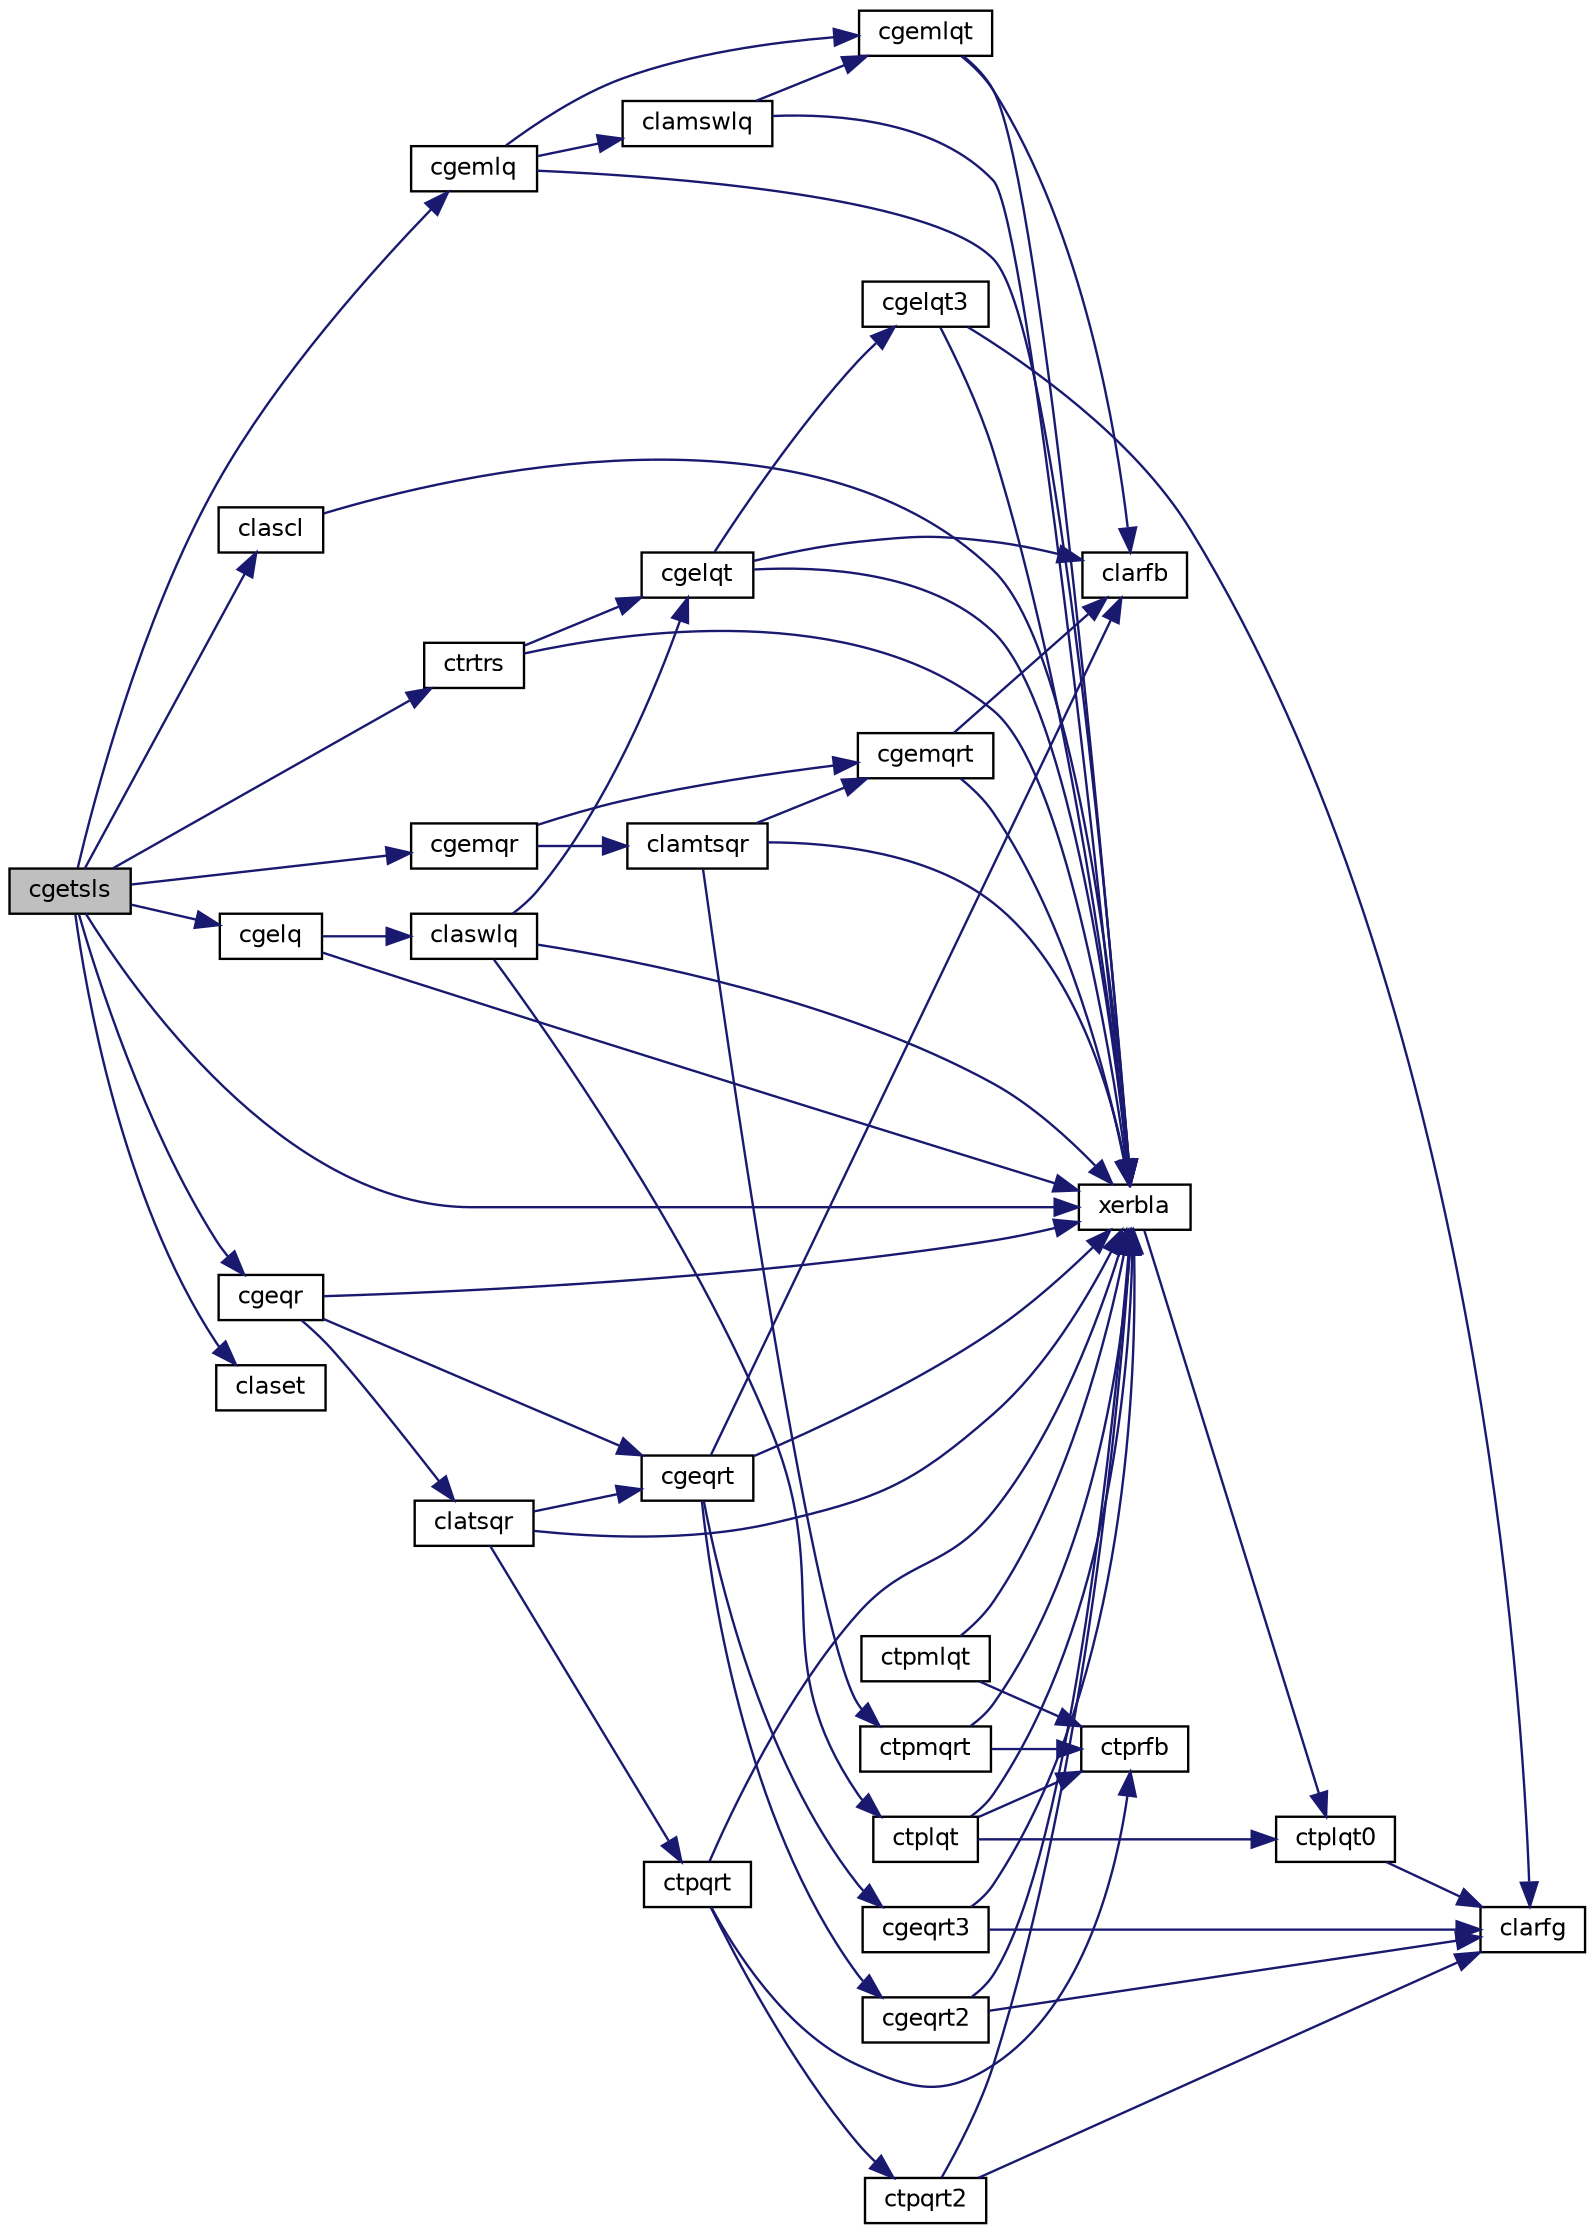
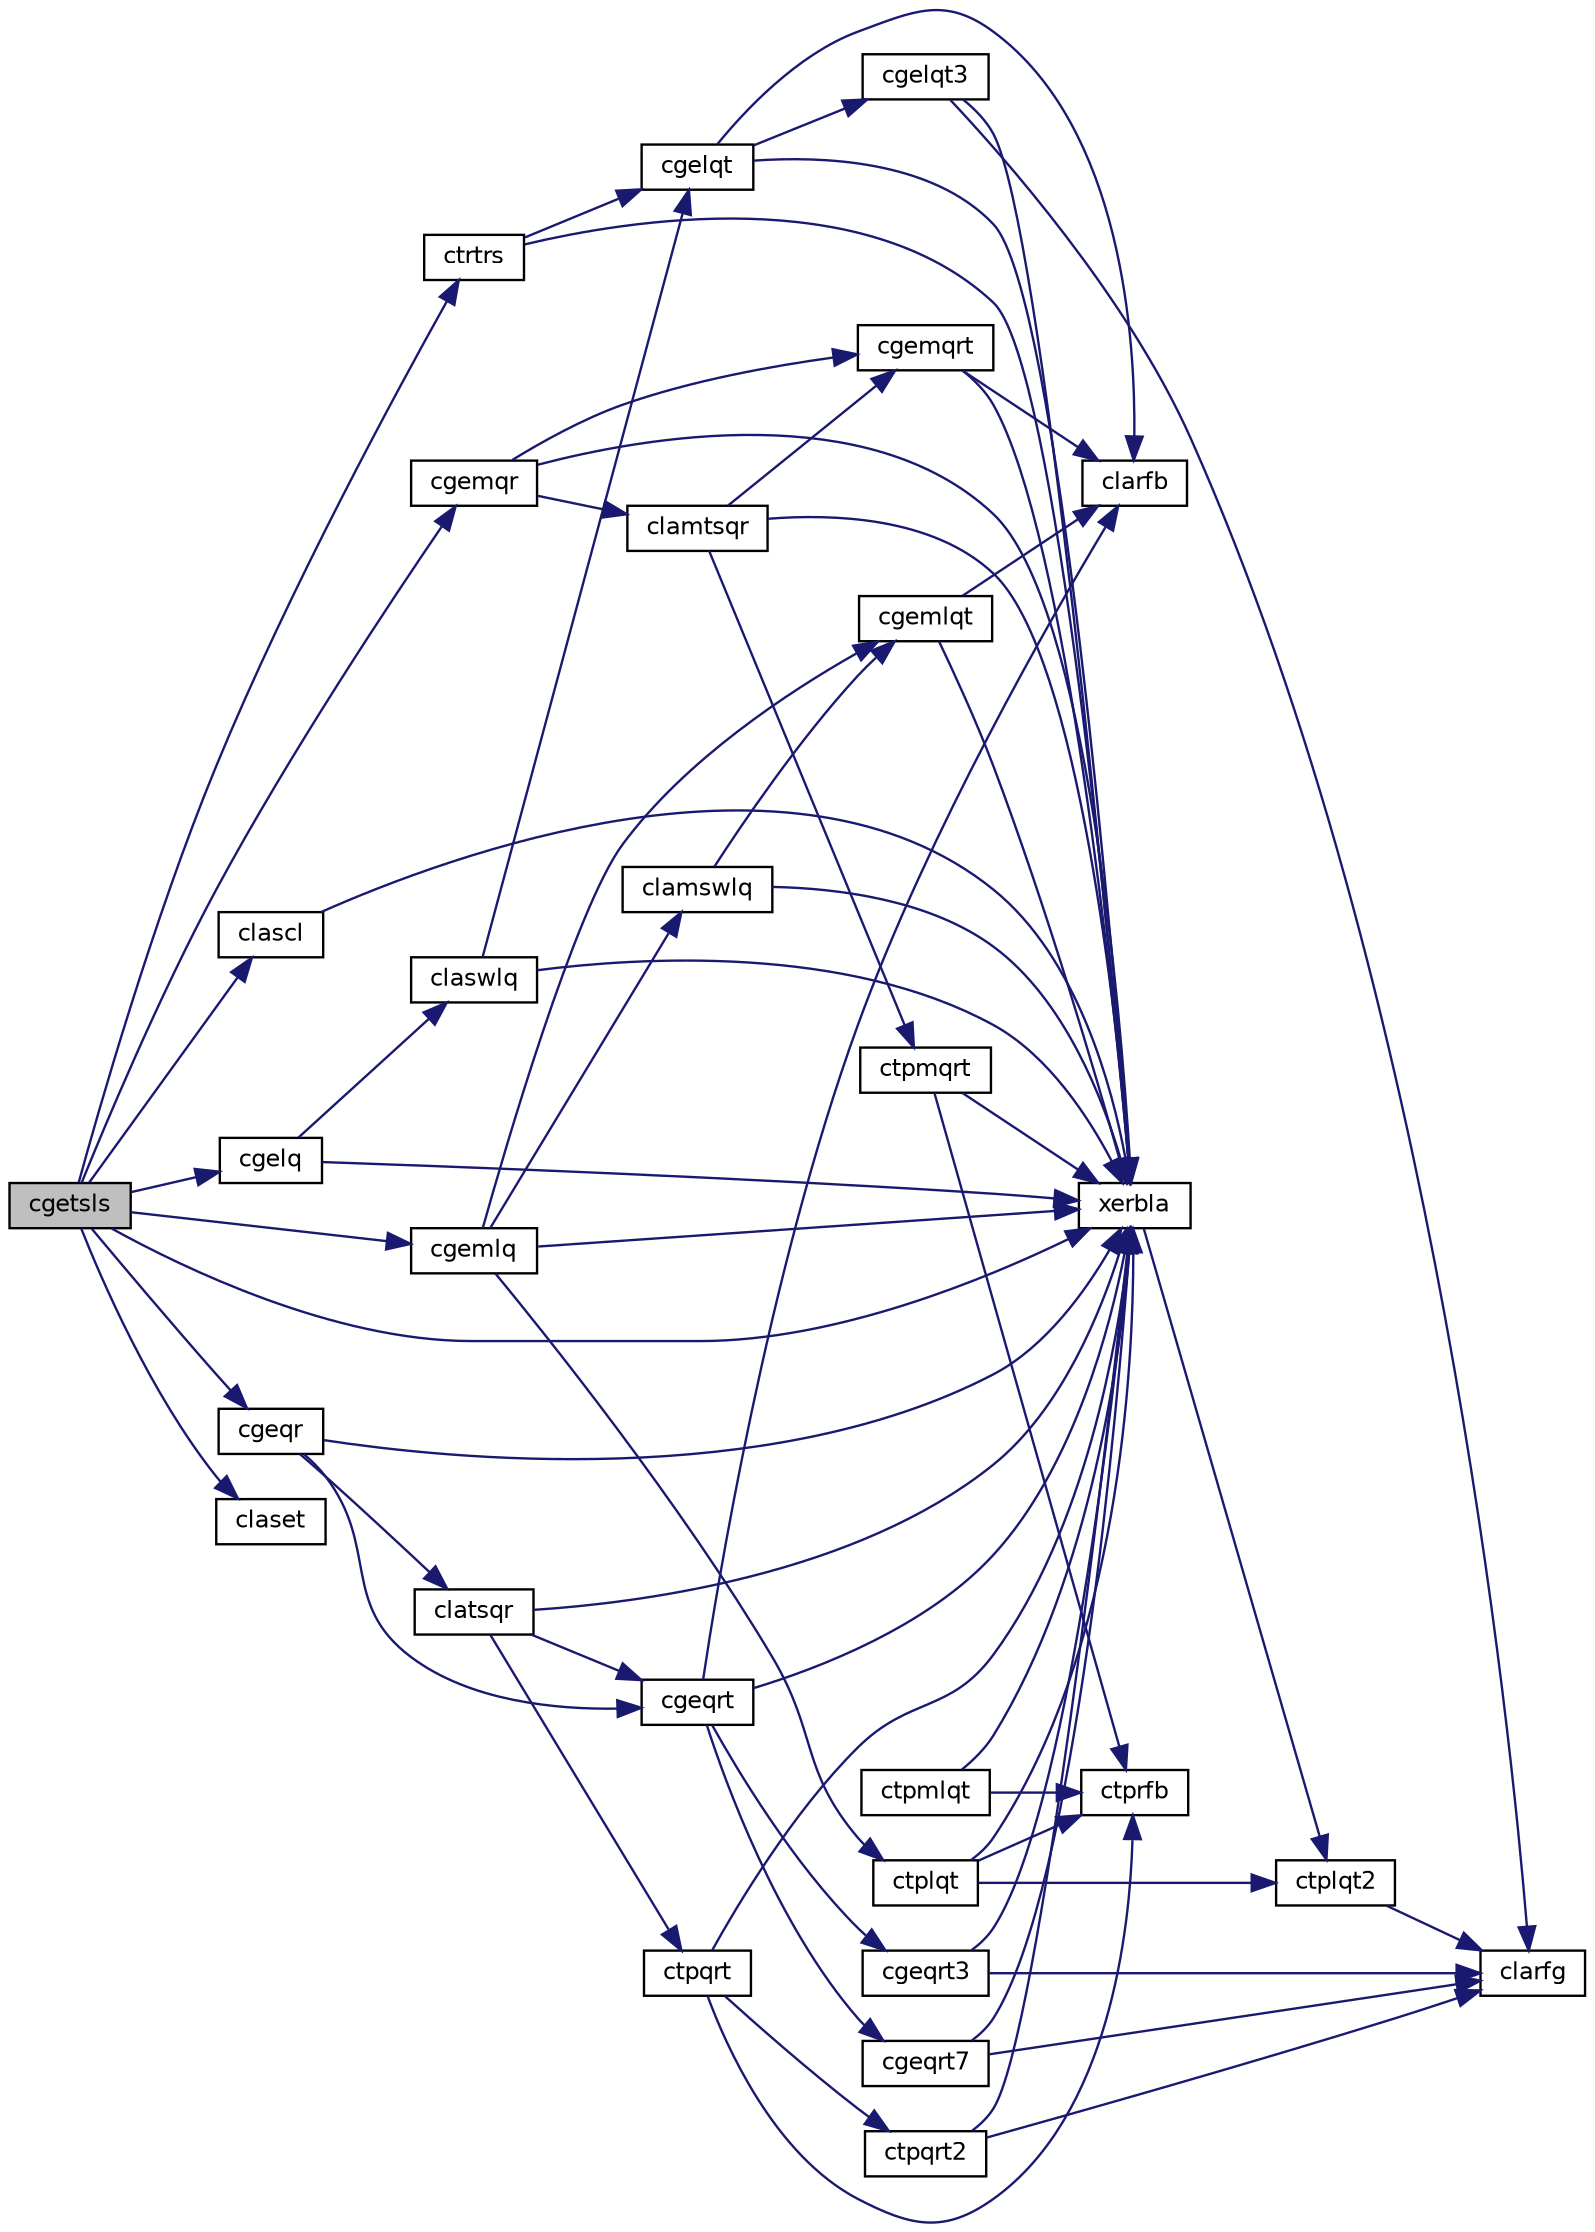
edge "cgemqr" -> "xerbla": added
edge "claswlq" -> "ctplqt": now "cgemlq" -> "ctplqt"
node "ctplqt0": label "ctplqt0" -> "ctplqt2"
node "cgeqrt2": label "cgeqrt2" -> "cgeqrt7"
